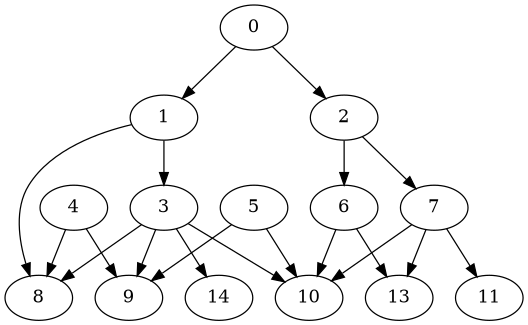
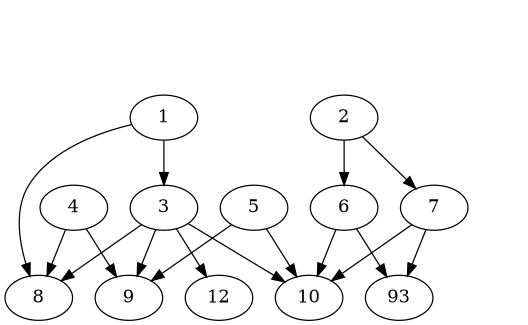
node "0": removed
node "14": label "14" -> "12"
node "13": label "13" -> "93"
node "11": removed
